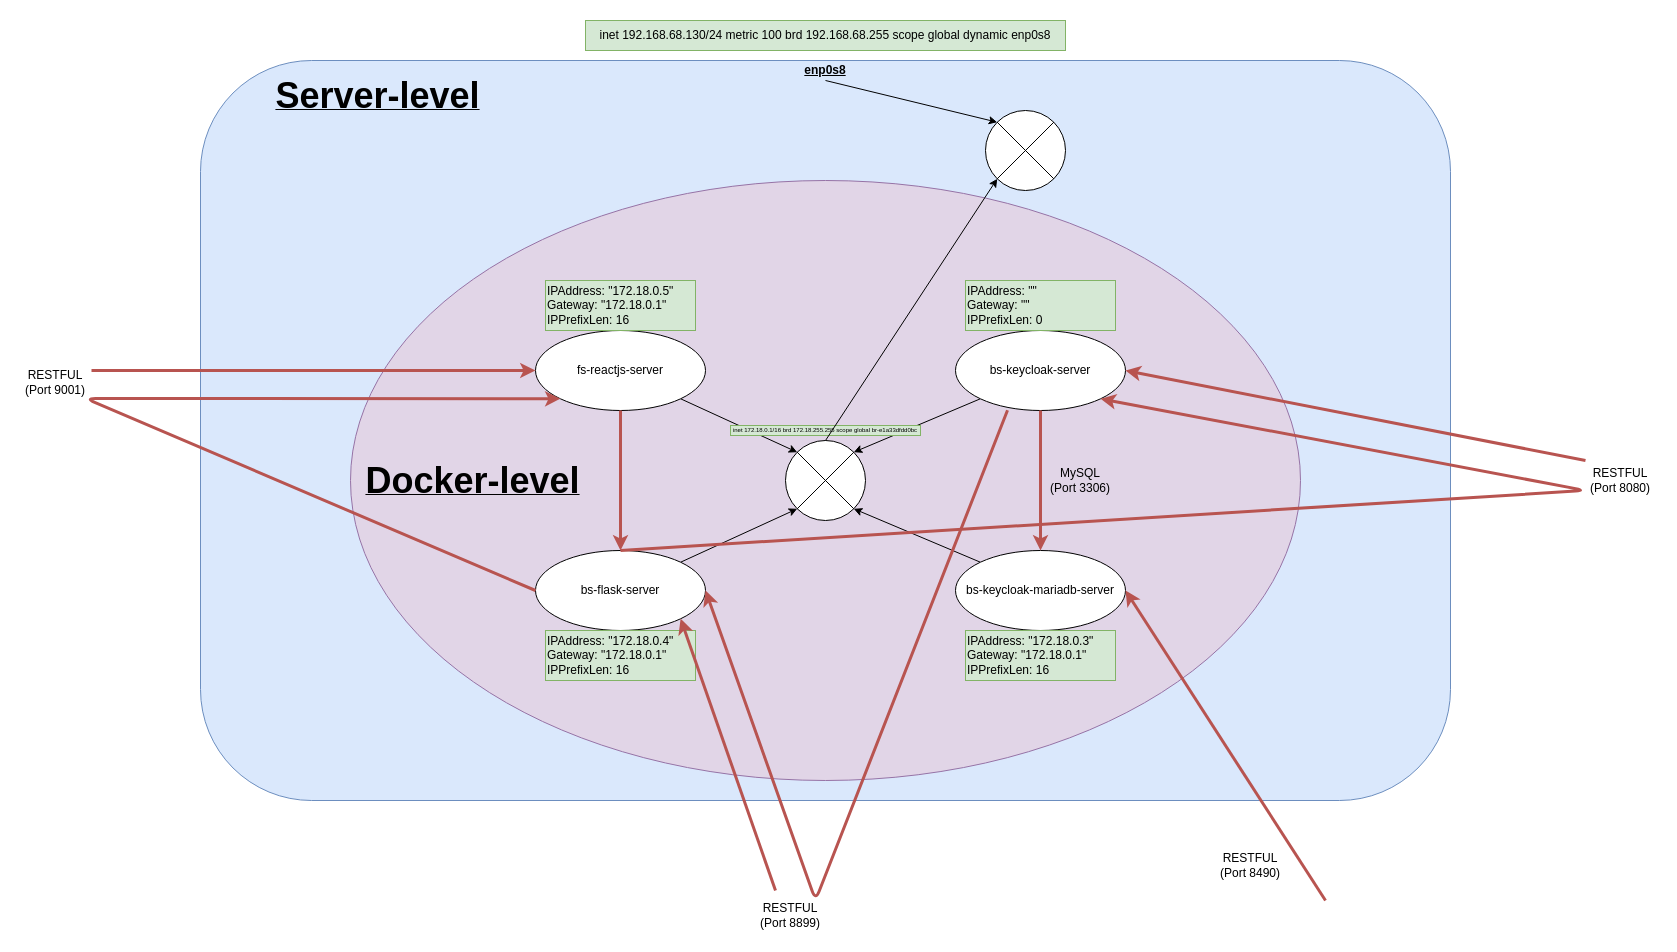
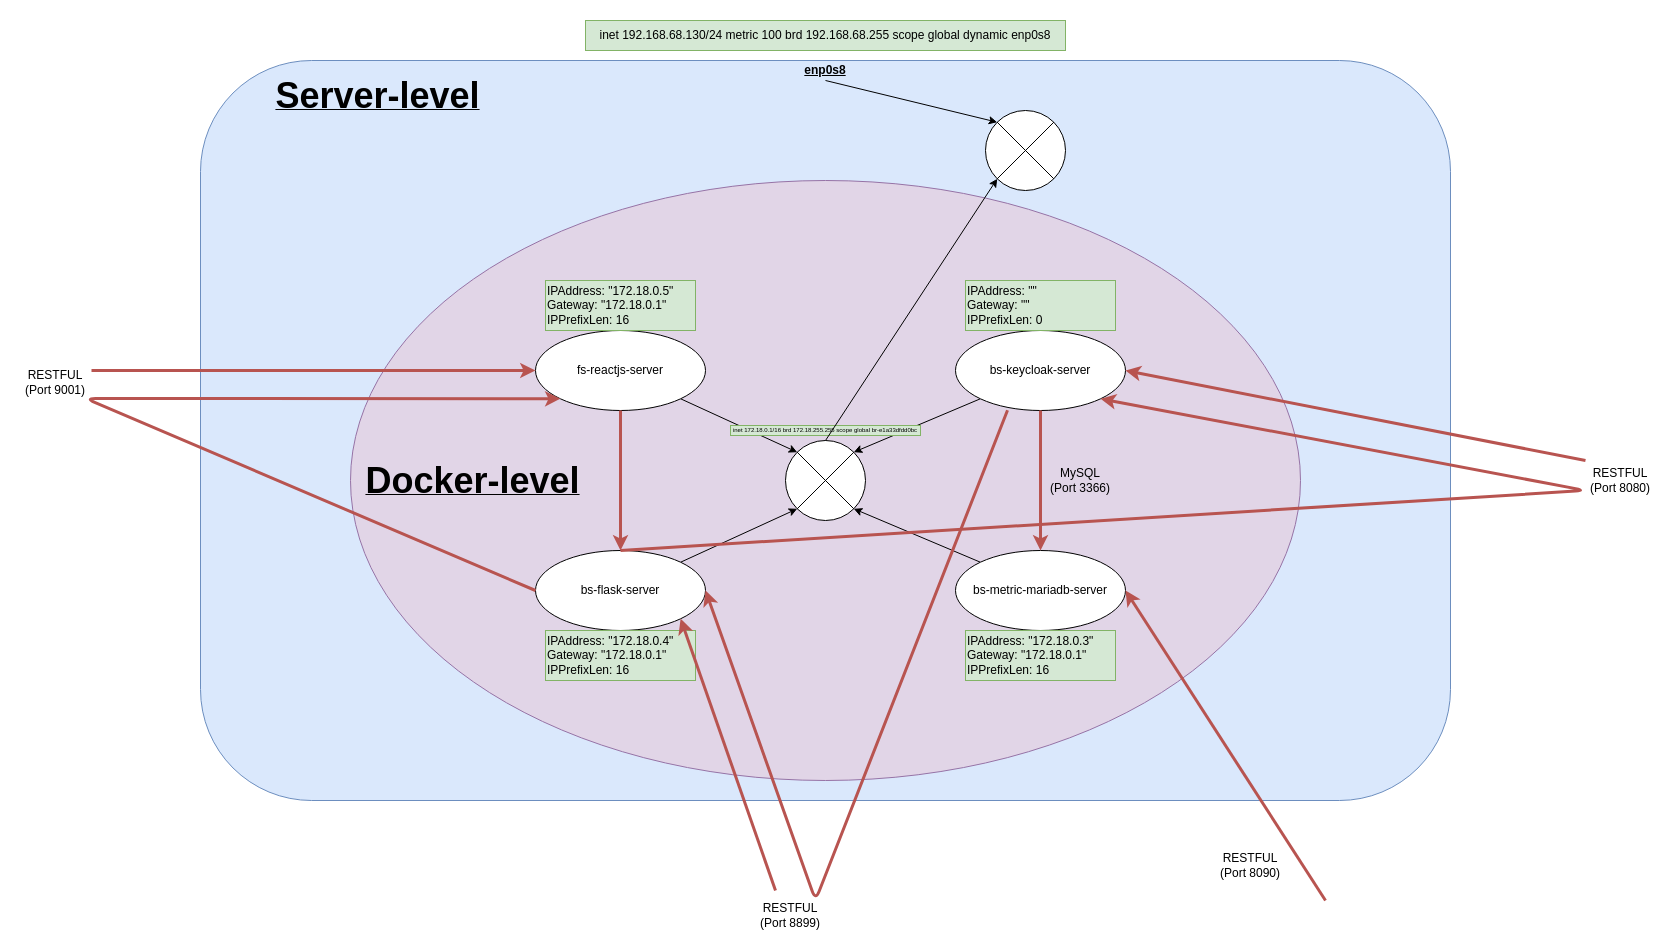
node "MySQL (Port 3306)": label "MySQL (Port 3306)" -> "MySQL (Port 3366)"
node "bs-keycloak-mariadb-server": label "bs-keycloak-mariadb-server" -> "bs-metric-mariadb-server"
node "RESTFUL (Port 8490)": label "RESTFUL (Port 8490)" -> "RESTFUL (Port 8090)"
